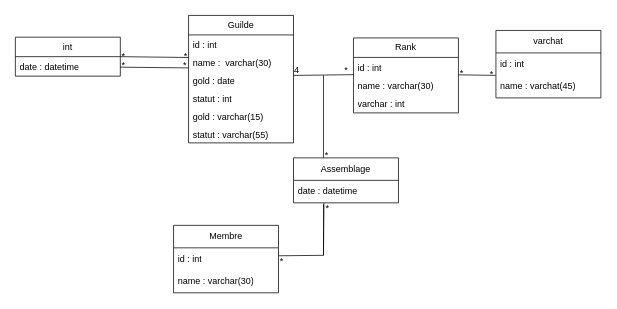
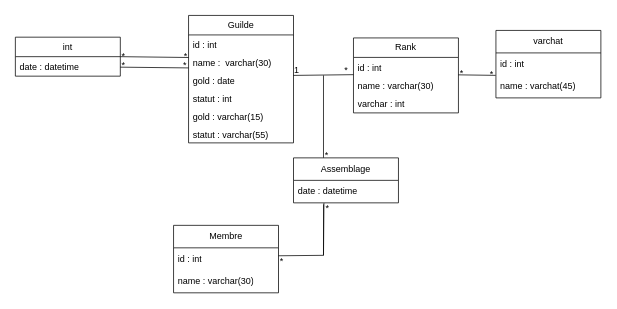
node "4": label "4" -> "1"
